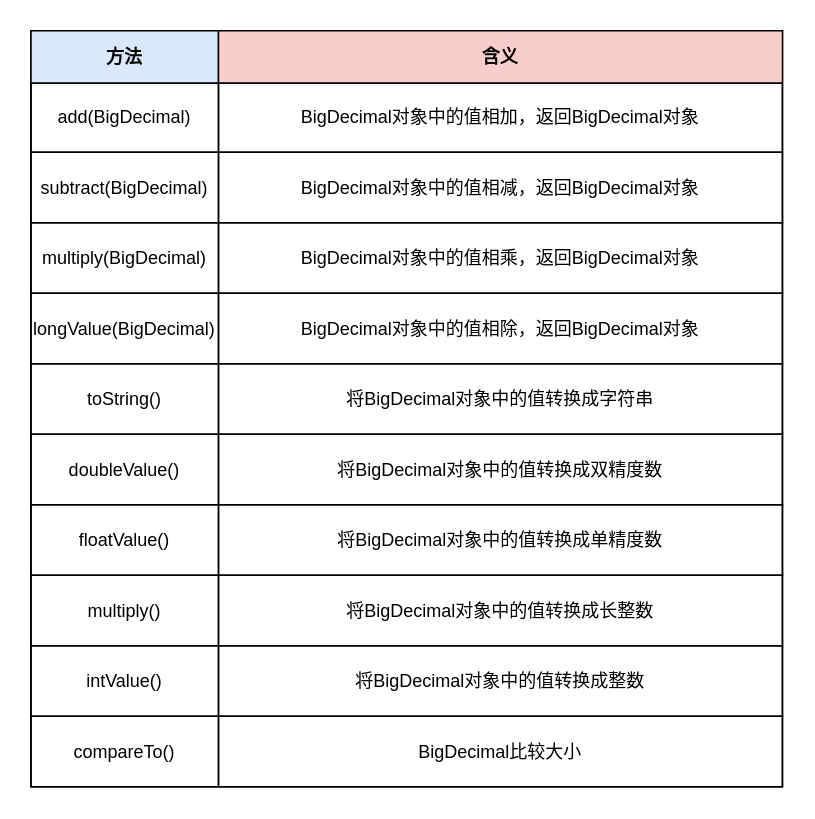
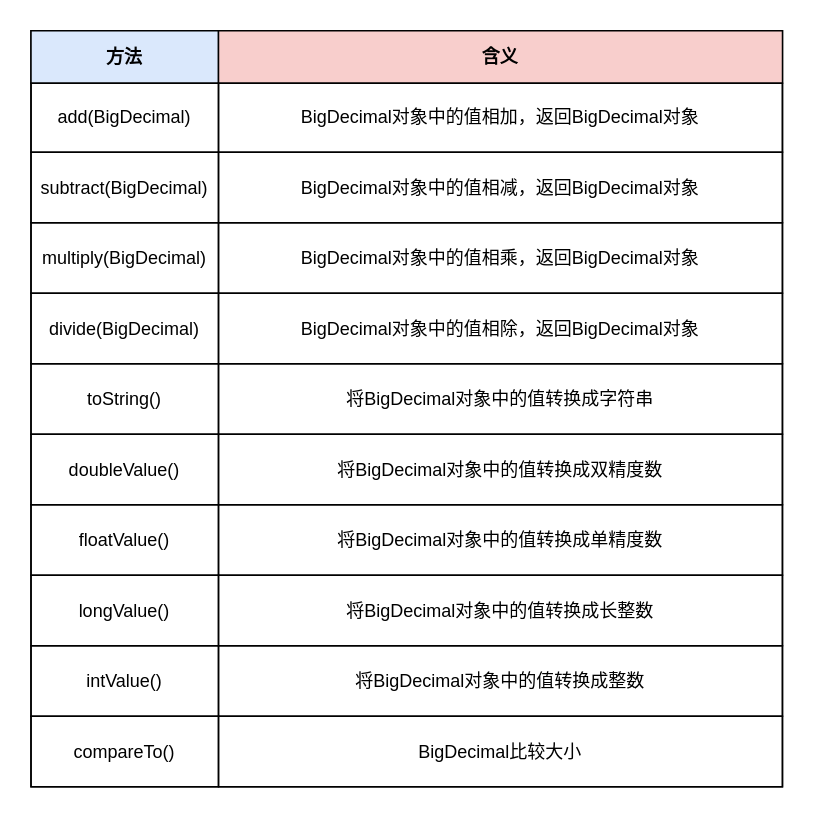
node "longValue(BigDecimal)": label "longValue(BigDecimal)" -> "divide(BigDecimal)"
node "multiply()": label "multiply()" -> "longValue()"
